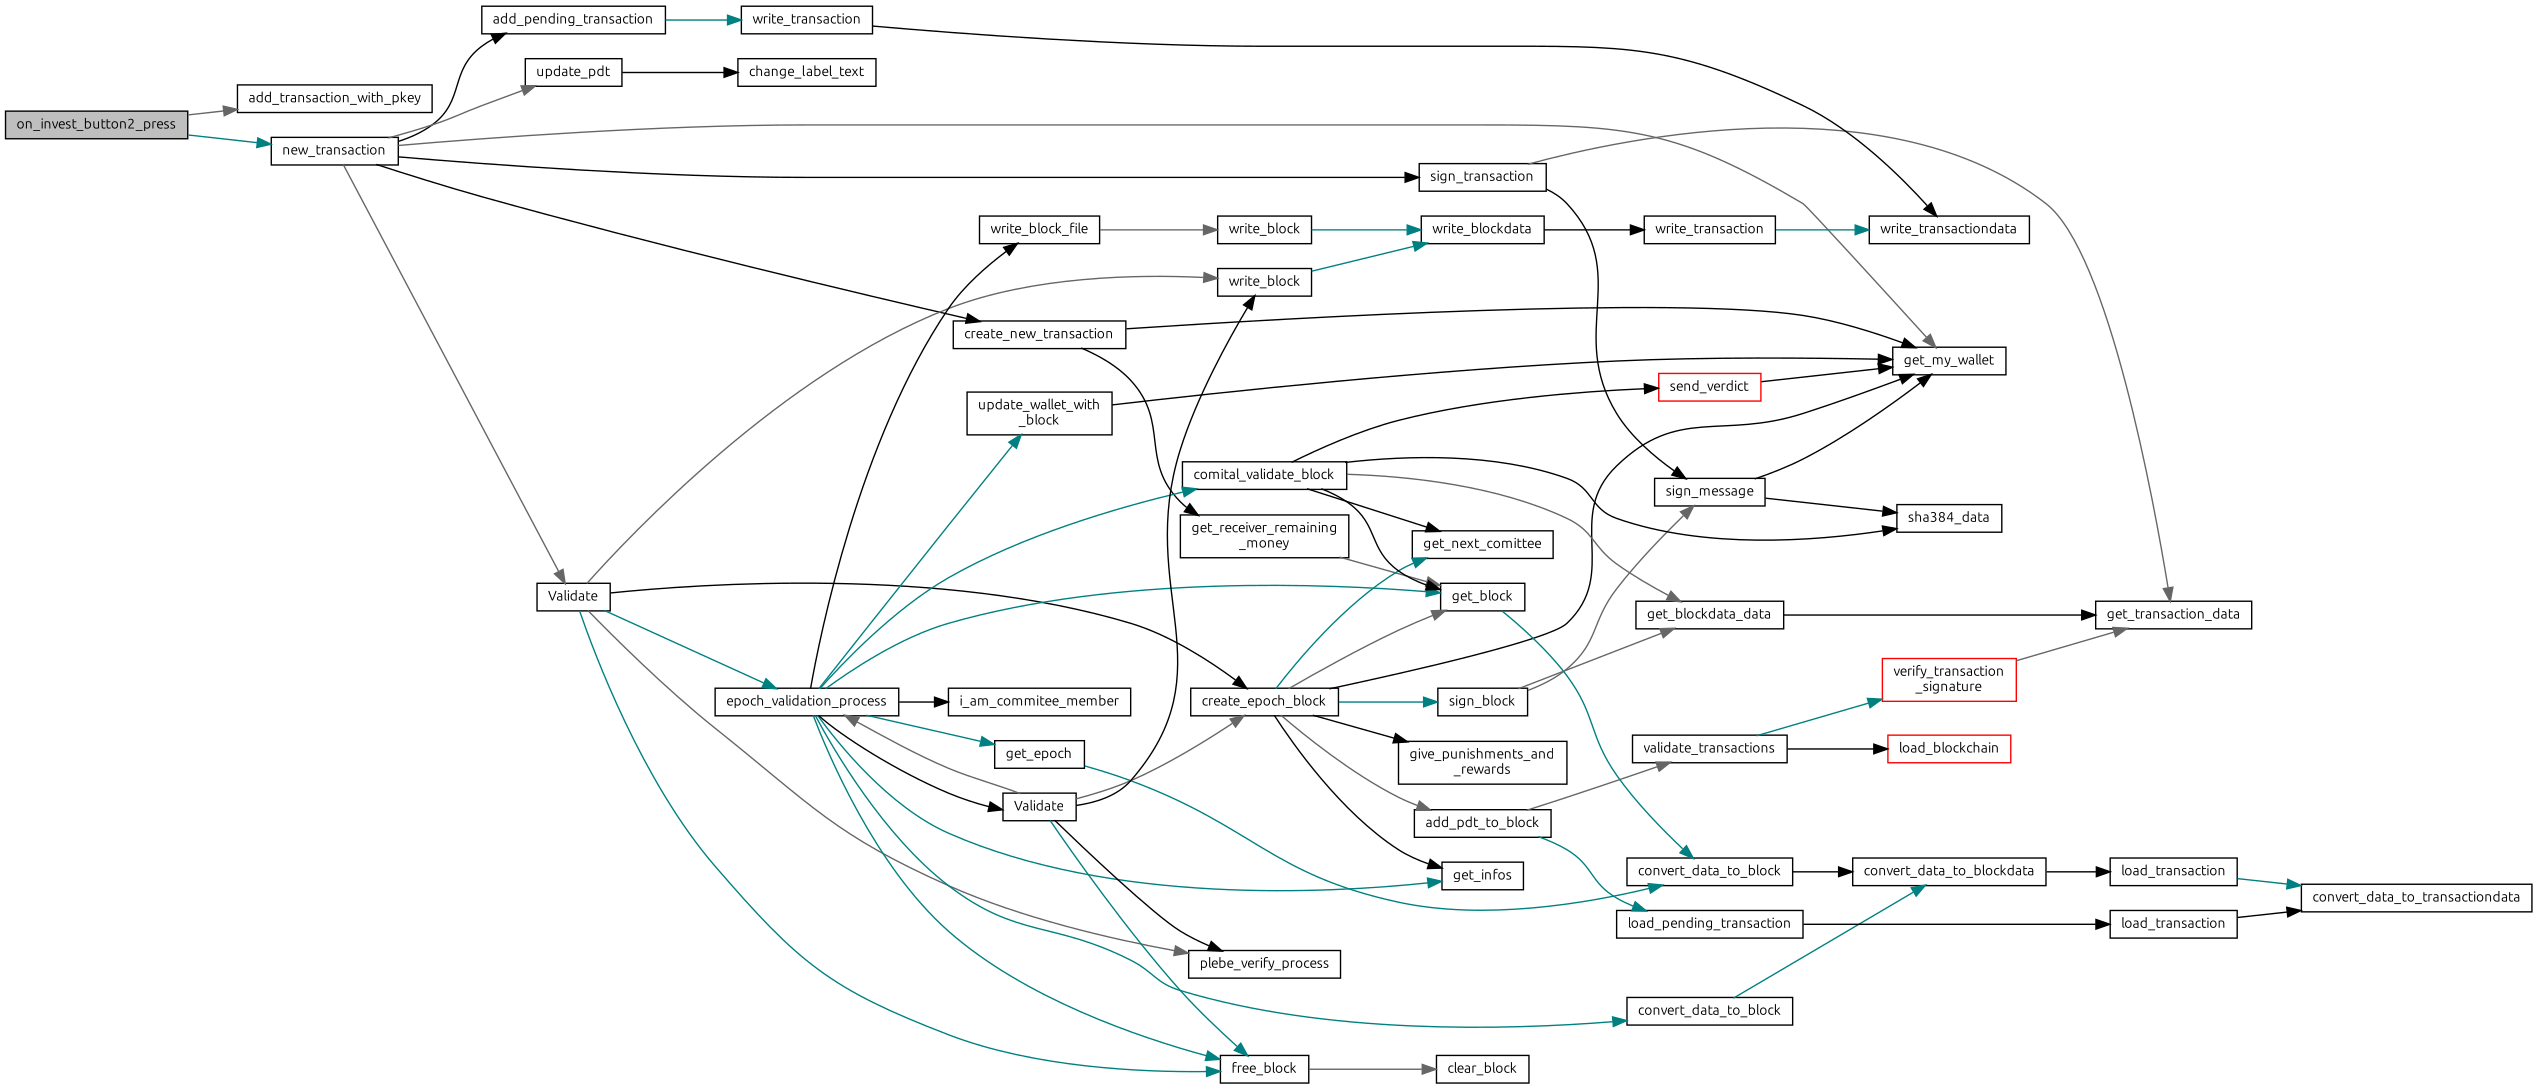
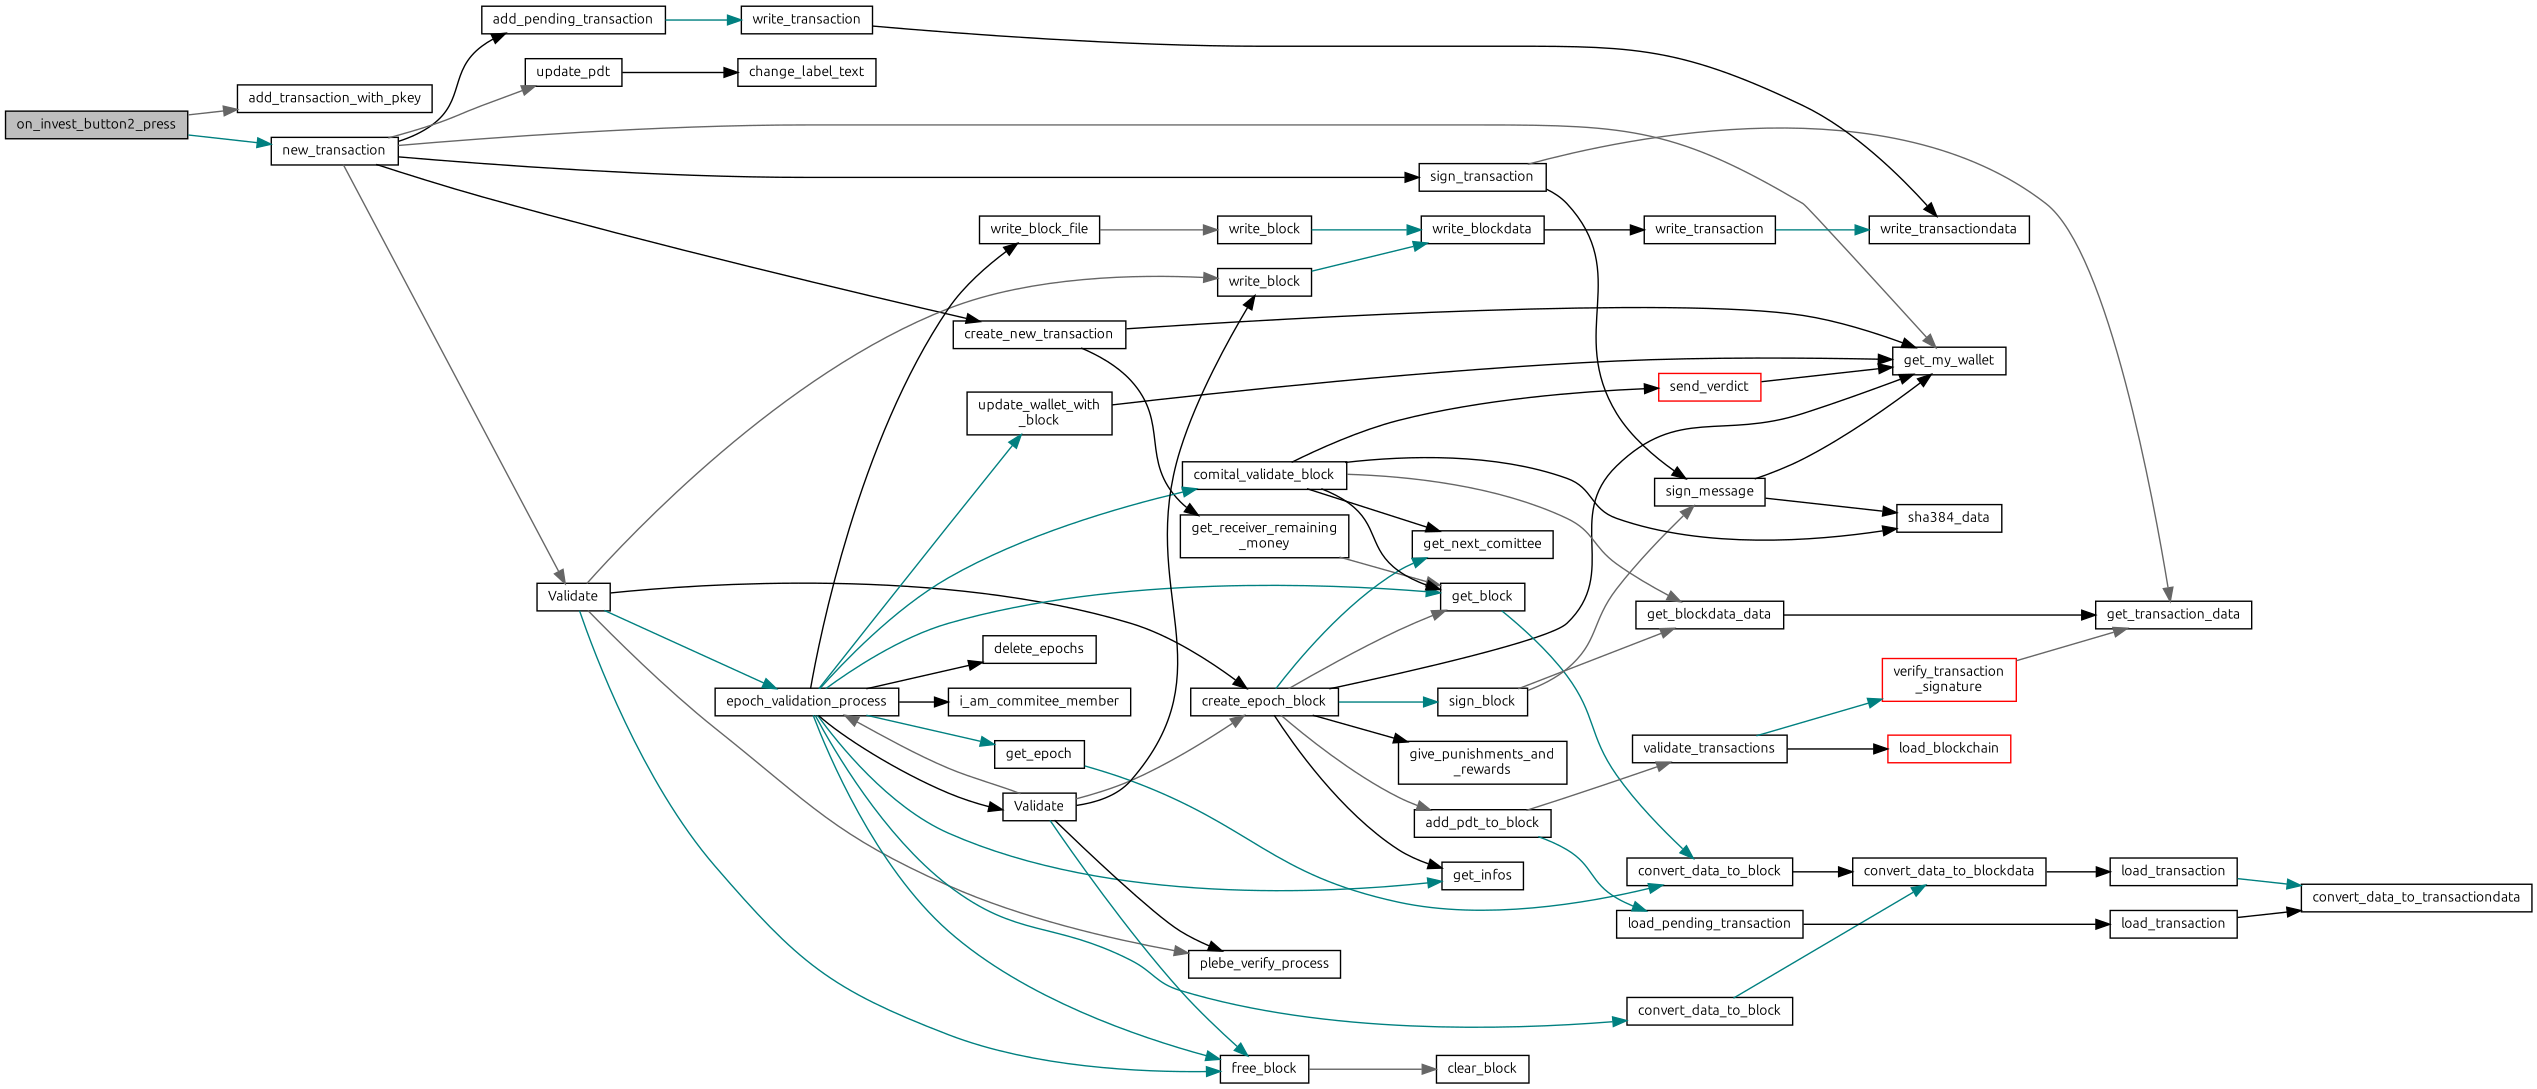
node "delete_epochs": added
